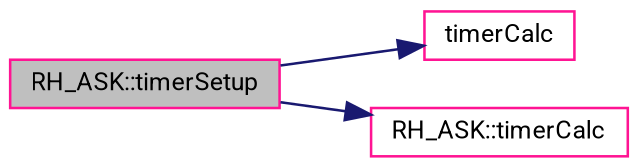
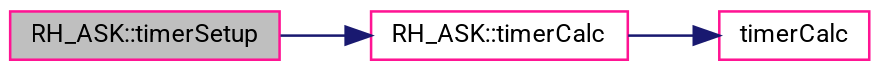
edge "RH_ASK::timerSetup" -> "timerCalc": now "RH_ASK::timerCalc" -> "timerCalc"
